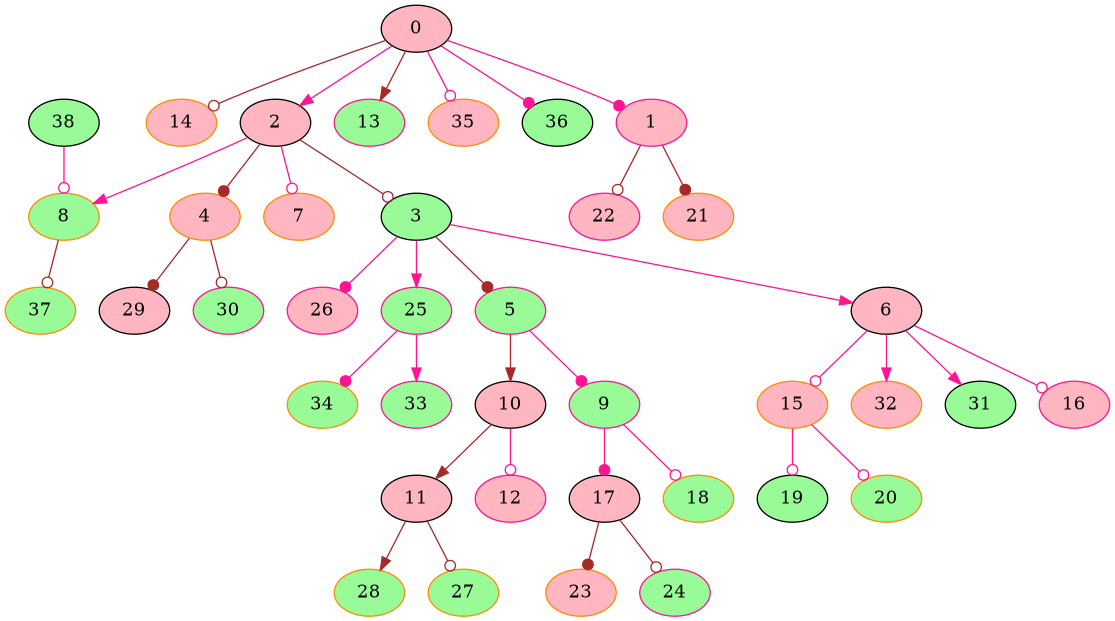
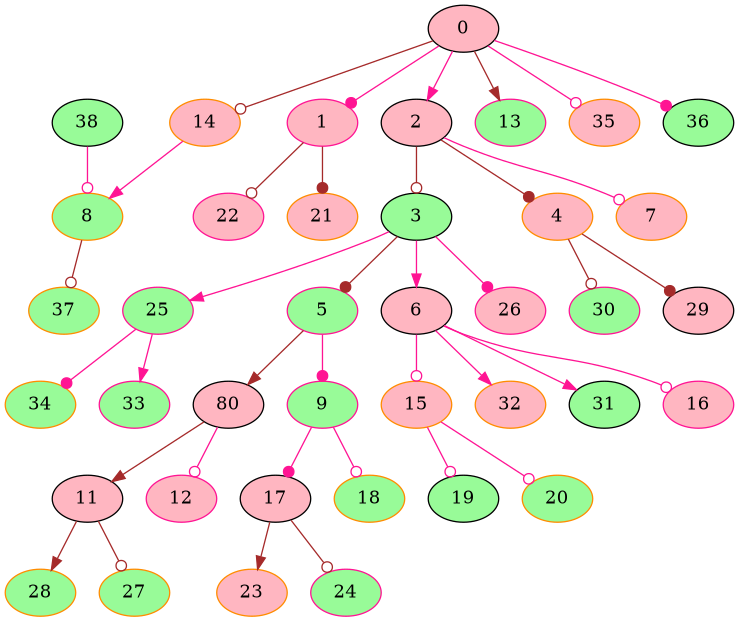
edge "2" -> "8": now "14" -> "8"
node "10": label "10" -> "80"
edge "17" -> "23": arrowhead dot -> normal
